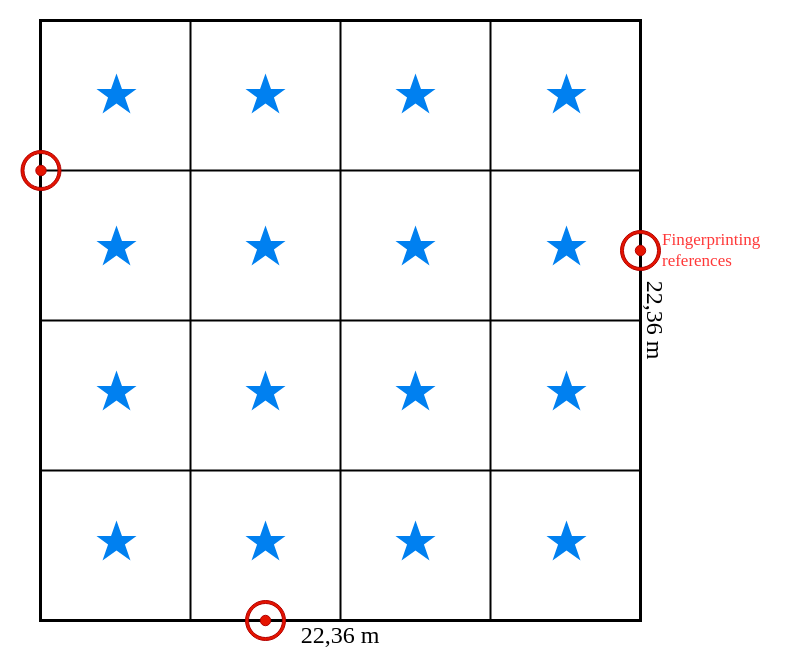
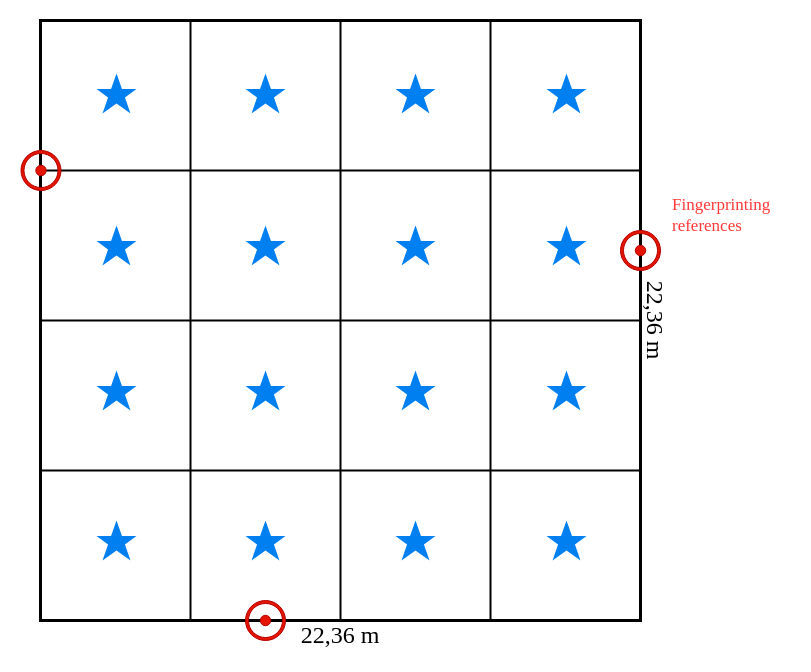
node "Fingerprinting references": moved (725, 250) -> (735, 215)
